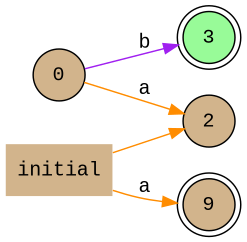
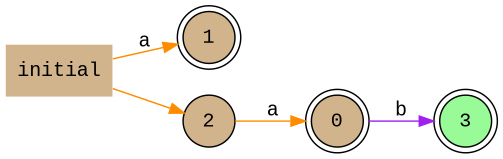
node "0": shape circle -> doublecircle
edge "0" -> "2": reversed
node "9": label "9" -> "1"
